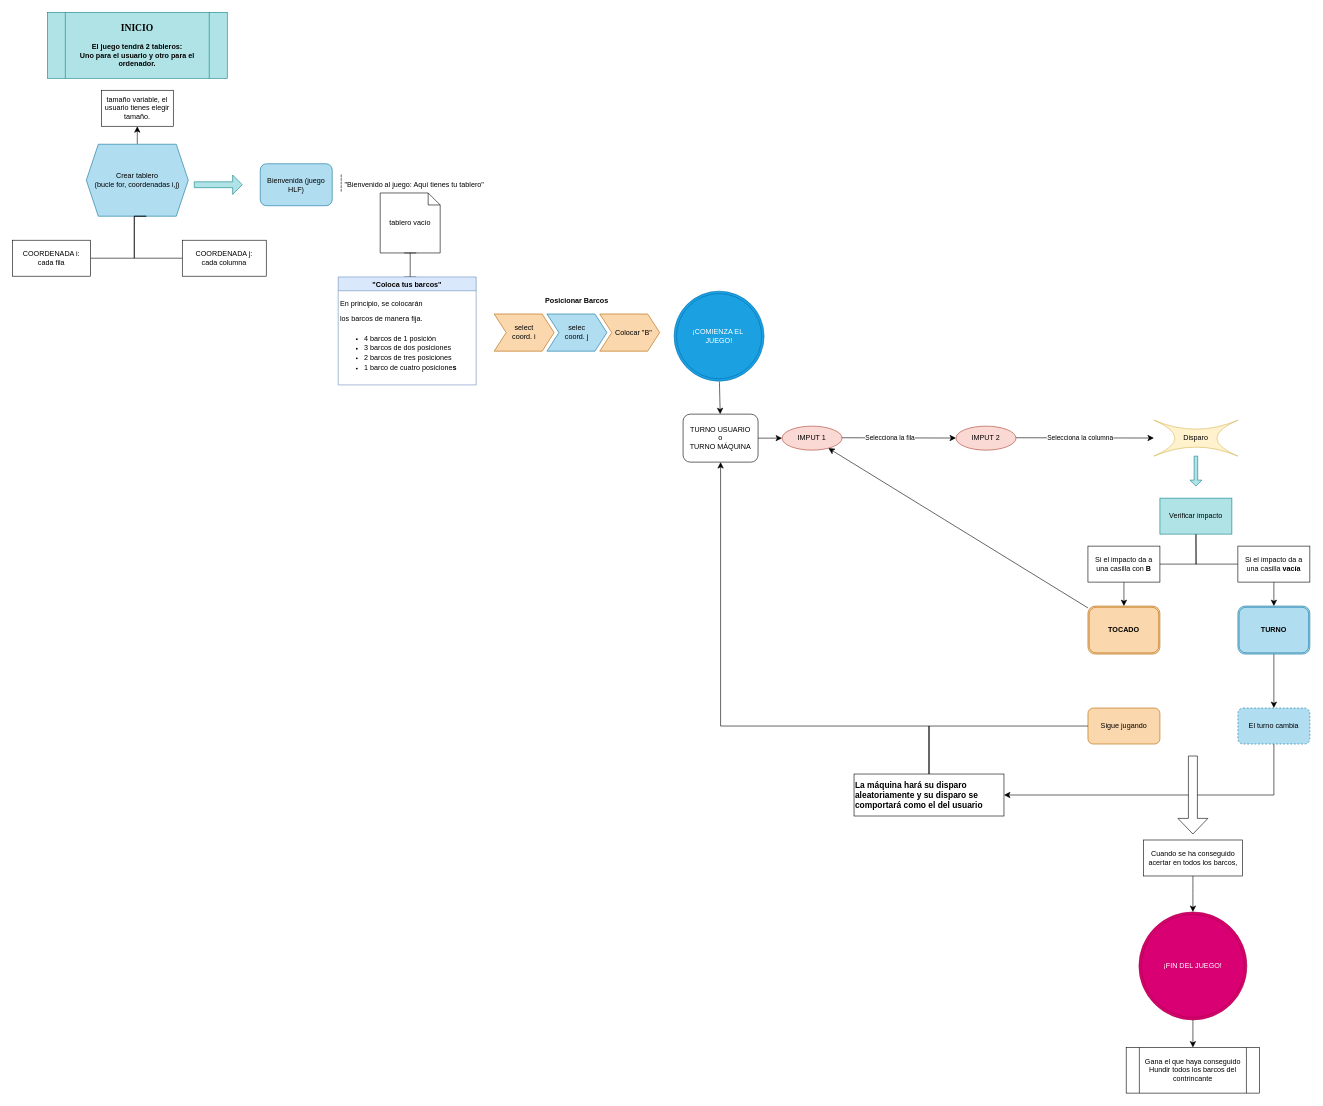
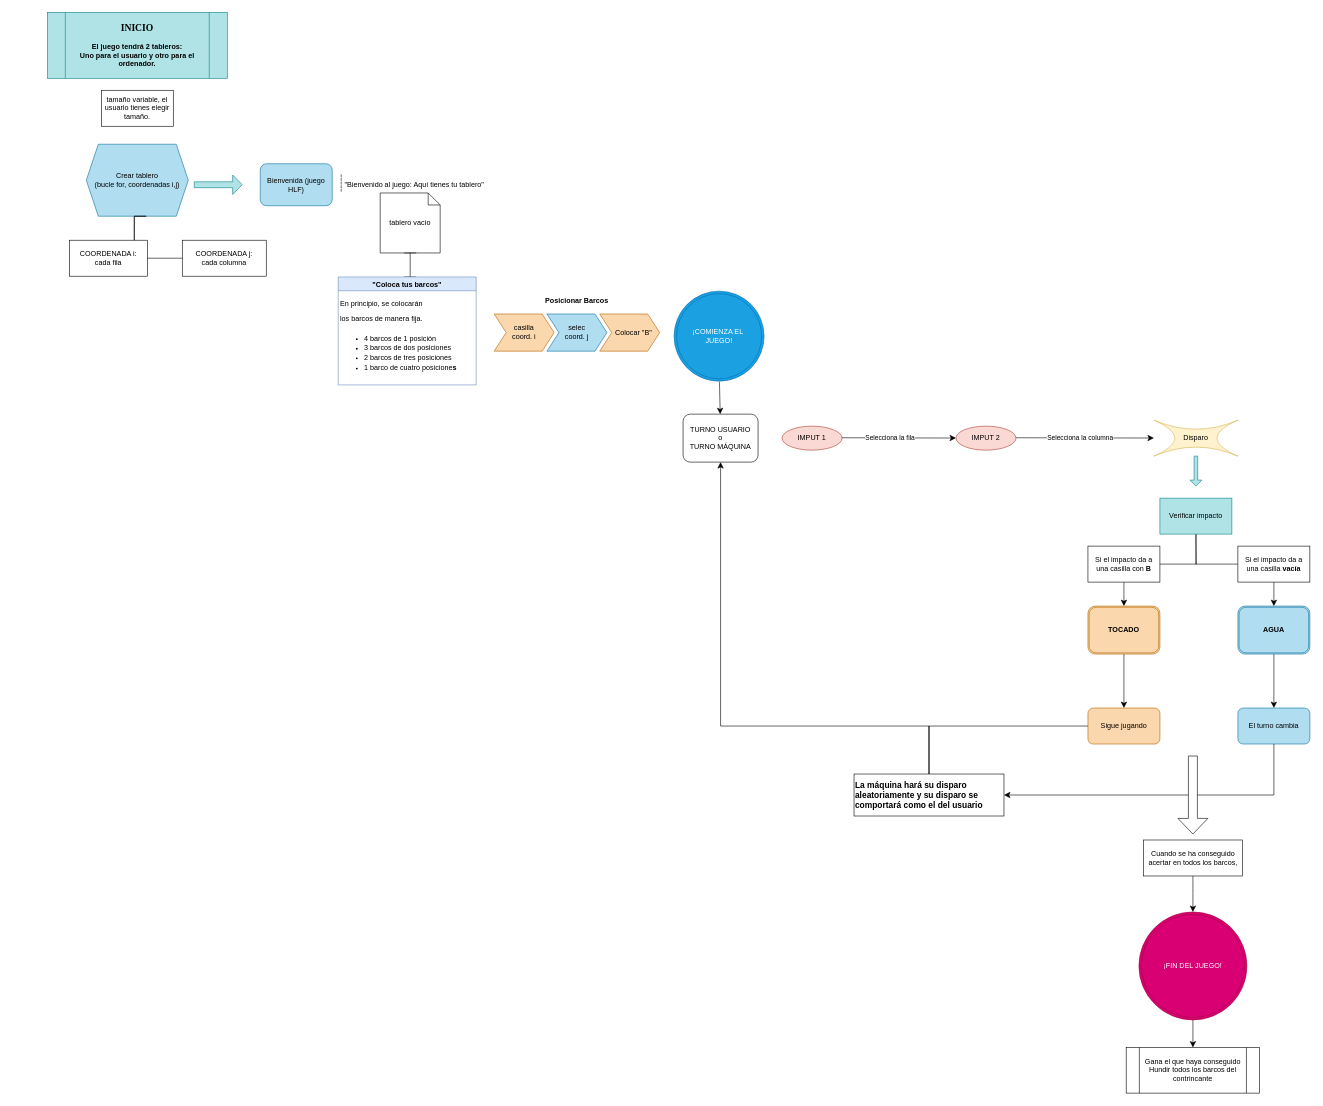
edge "Crear tablero (bucle for, coordenadas i,j)" -> "tamaño variable, el usuario tienes elegir tamaño.": removed
node "COORDENADA i: cada fila": moved (51, 258) -> (108, 258)
node "select coord. i": label "select coord. i" -> "casilla coord. i"
edge "TURNO USUARIO o TURNO MÁQUINA" -> "IMPUT 1": removed
edge "TOCADO" -> "IMPUT 1": now "TOCADO" -> "Sigue jugando"
node "TURNO": label "TURNO" -> "AGUA"
node "El turno cambia": style dashed -> solid
